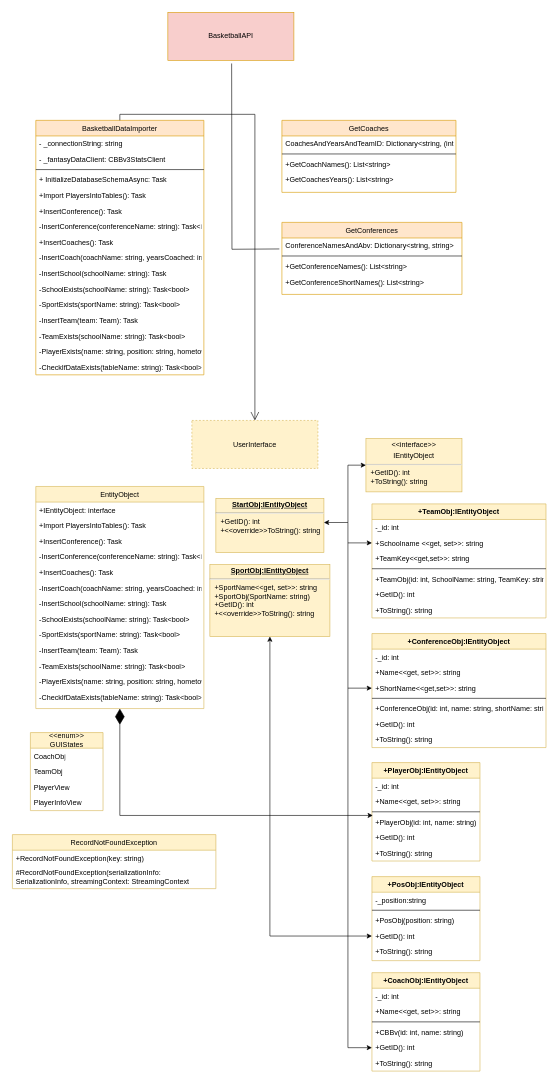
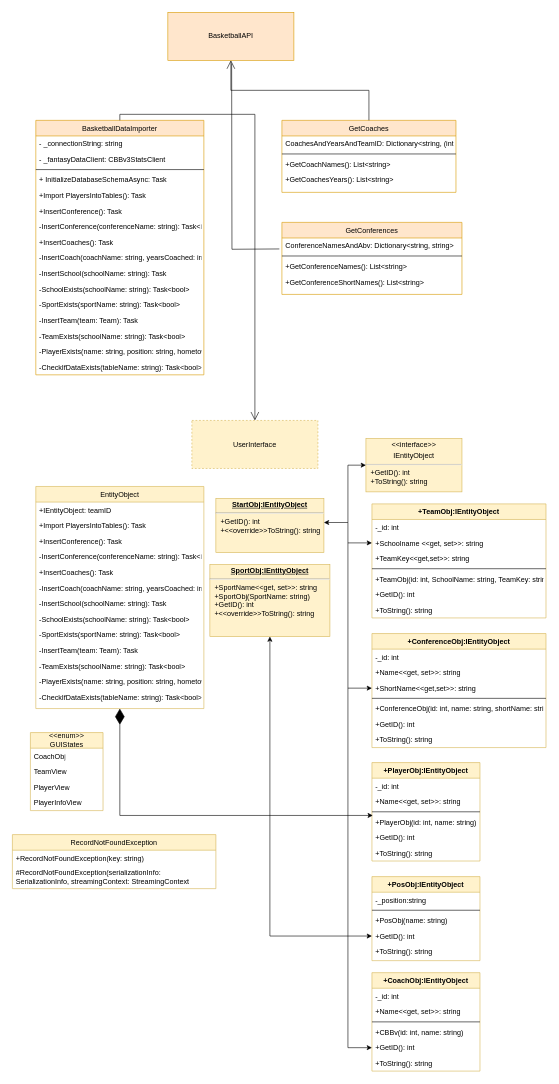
node "BasketballAPI": fillcolor #f8cecc -> #ffe6cc
edge "GetCoaches" -> "BasketballAPI": added
node "+IEntityObject: interface": label "+IEntityObject: interface" -> "+IEntityObject: teamID"
node "TeamObj": label "TeamObj" -> "TeamView"
node "+PosObj(position: string)": label "+PosObj(position: string)" -> "+PosObj(name: string)"
